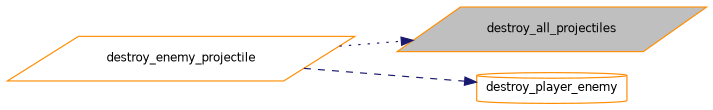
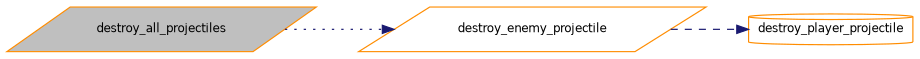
edge "destroy_enemy_projectile" -> "destroy_all_projectiles": reversed
node "destroy_player_enemy": label "destroy_player_enemy" -> "destroy_player_projectile"
